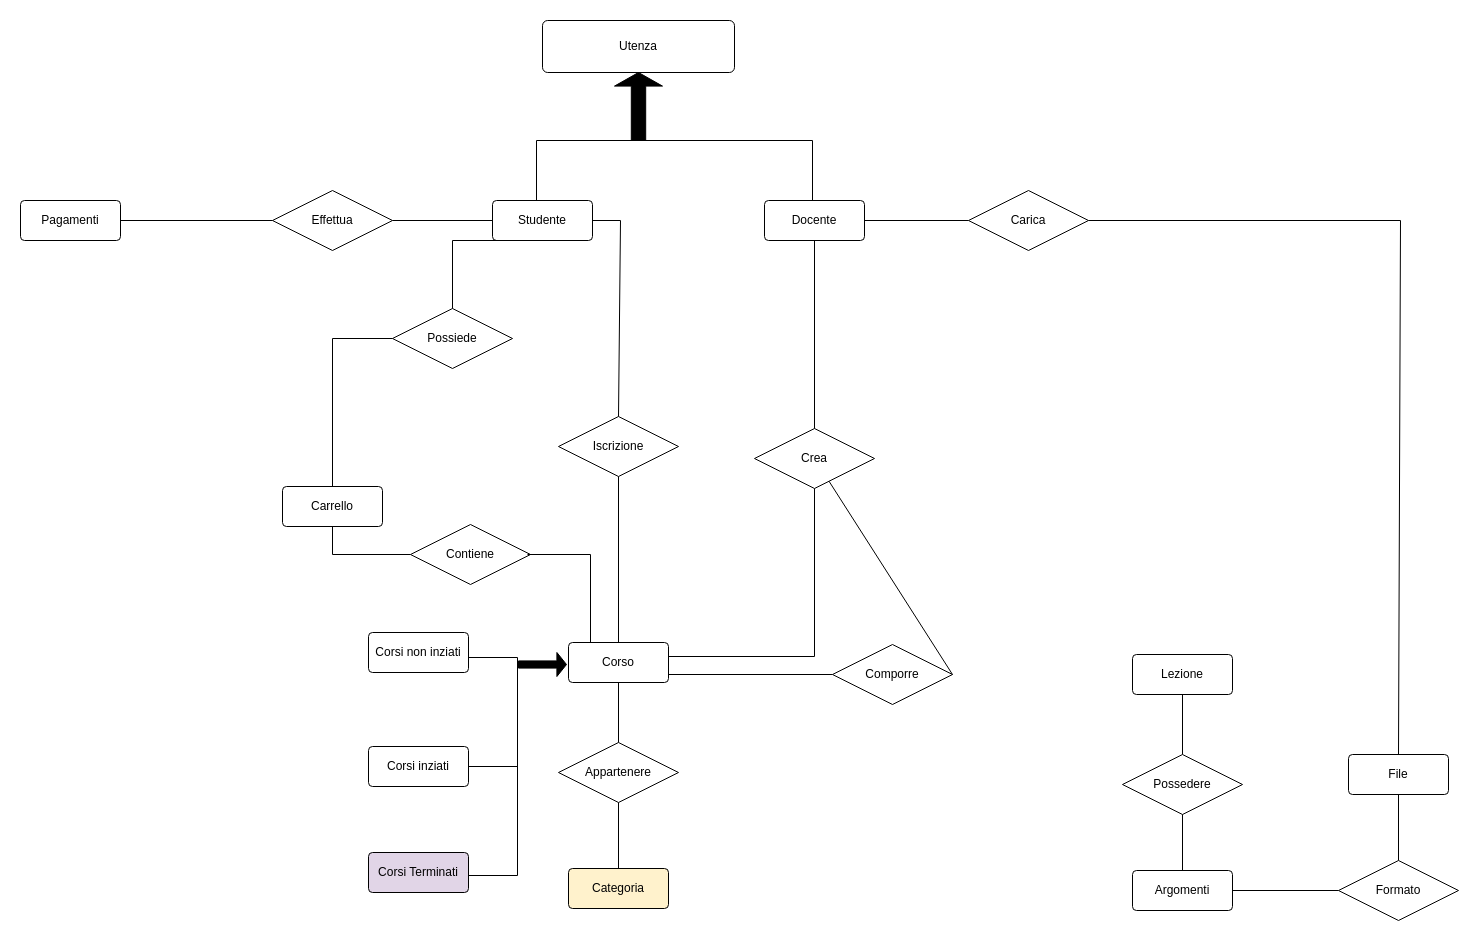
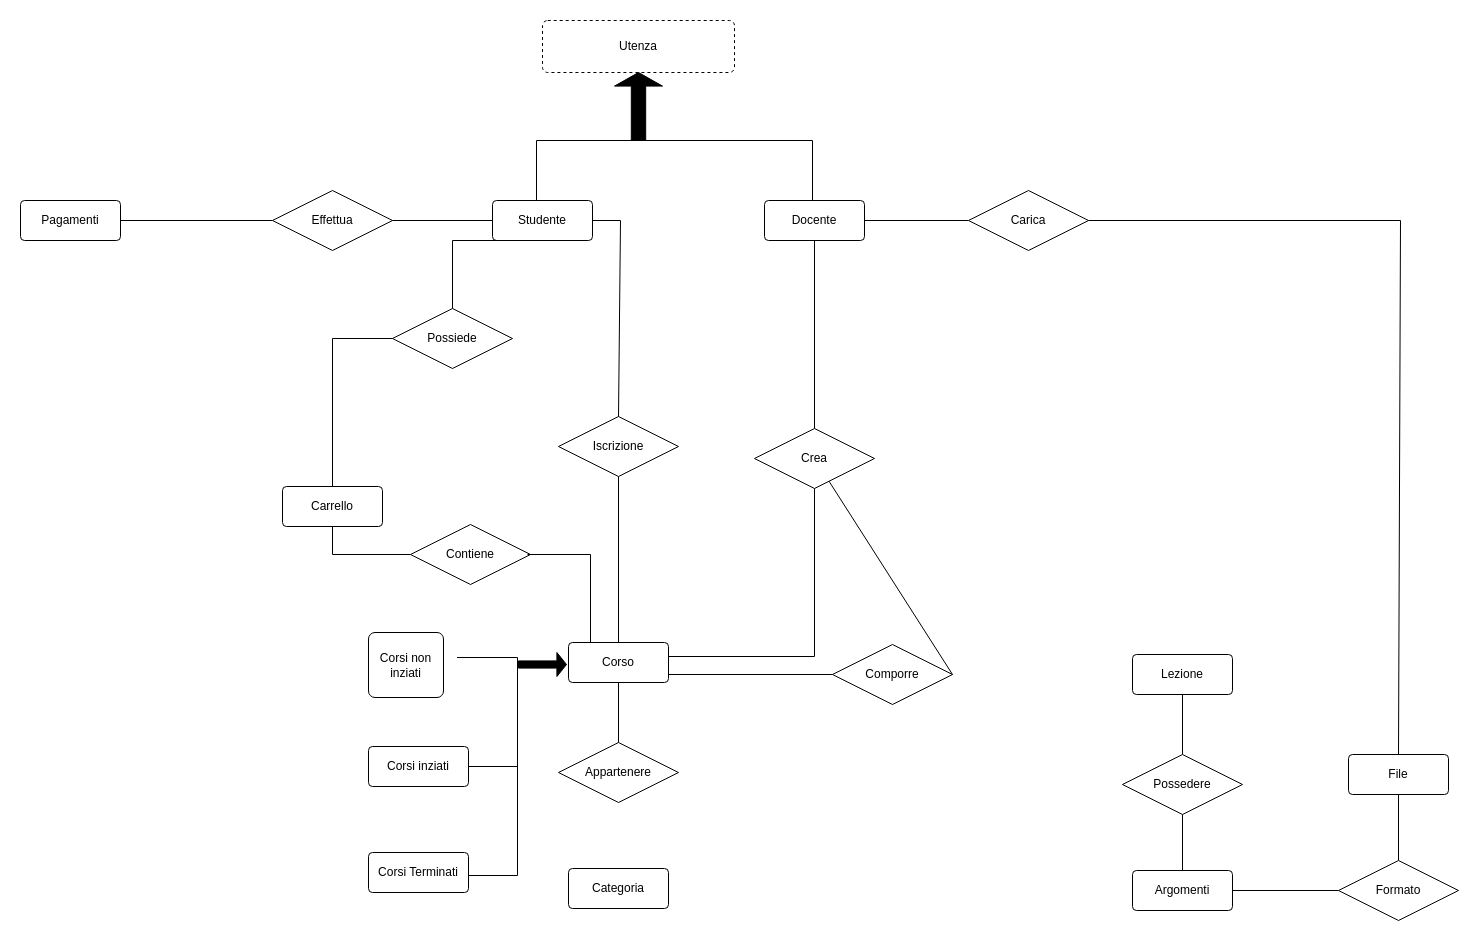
node "Utenza": style solid -> dashed
node "Corsi non inziati": size 100x40 -> 75x65
edge "Appartenere" -- "Categoria": removed
node "Corsi Terminati": fillcolor #e1d5e7 -> #ffffff
node "Categoria": fillcolor #fff2cc -> #ffffff
